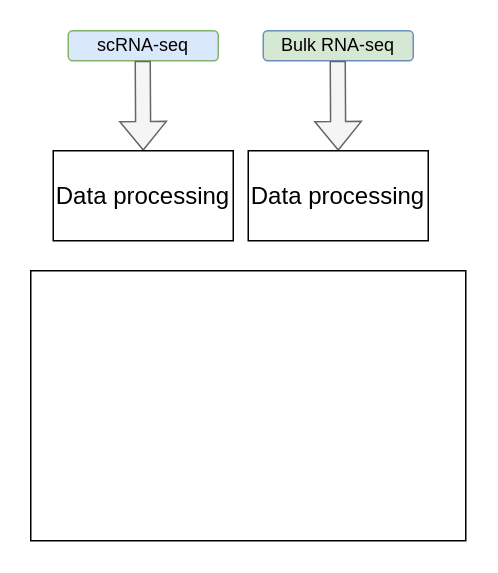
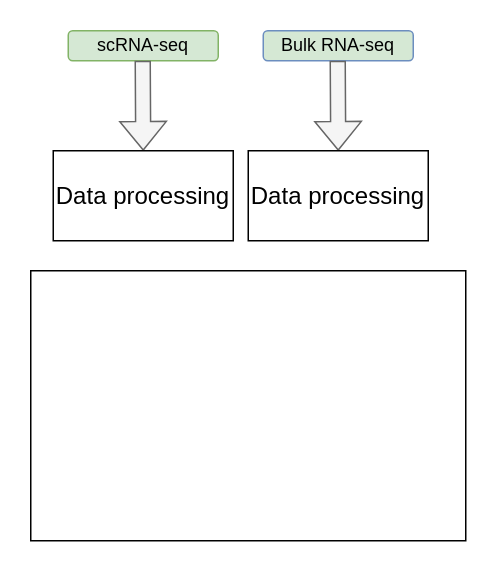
node "scRNA-seq": fillcolor #dae8fc -> #d5e8d4
